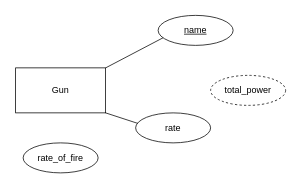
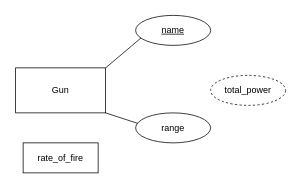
node "name": moved (195, 30) -> (173, 30)
node "rate": label "rate" -> "range"
node "rate_of_fire": shape ellipse -> rectangle
